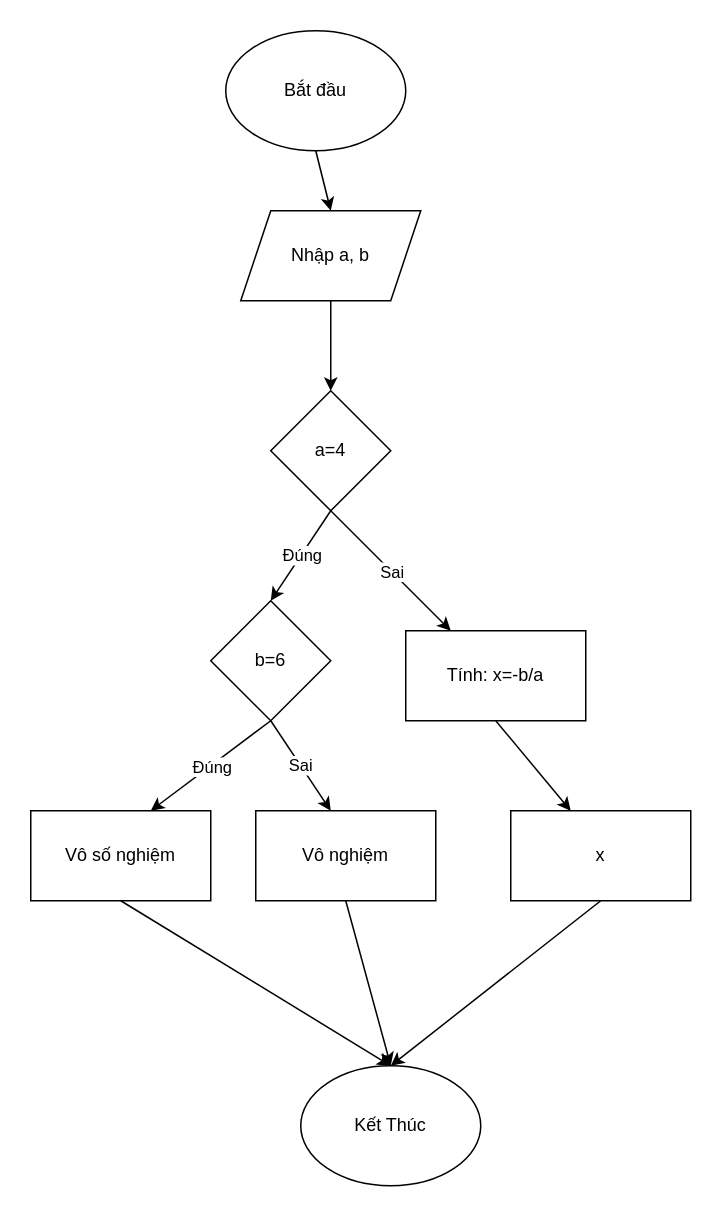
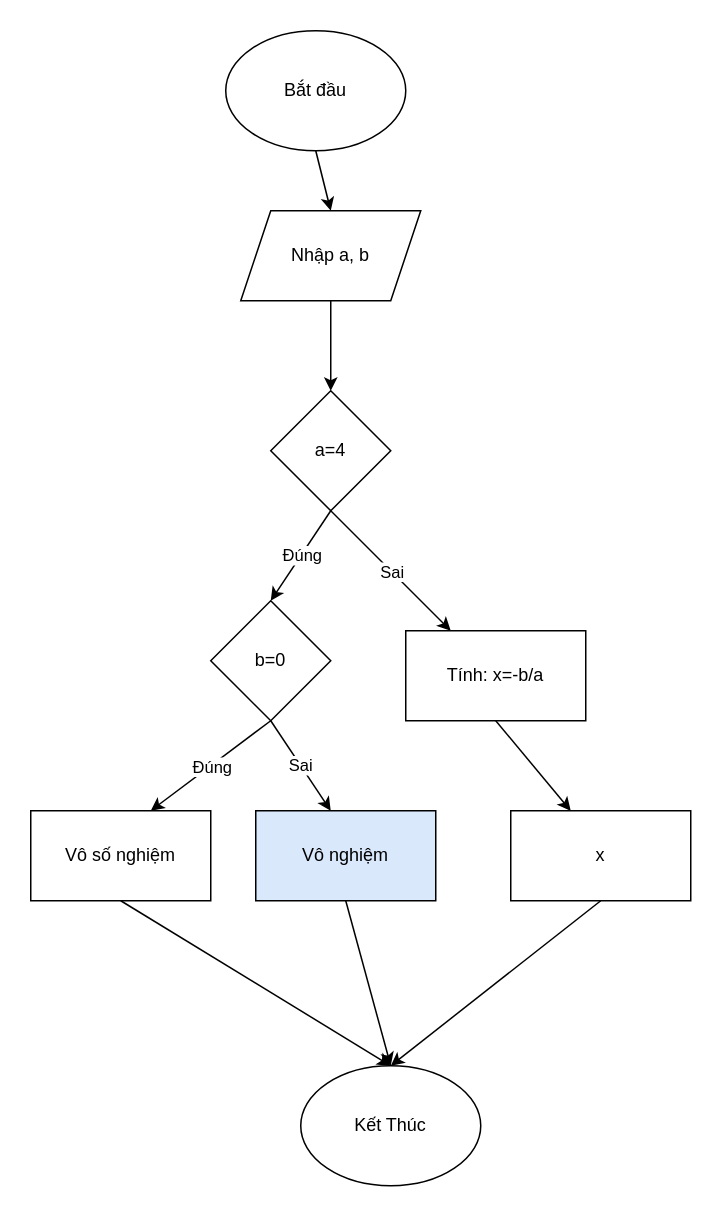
node "b=6": label "b=6" -> "b=0"
node "Vô nghiệm": fillcolor #ffffff -> #dae8fc
